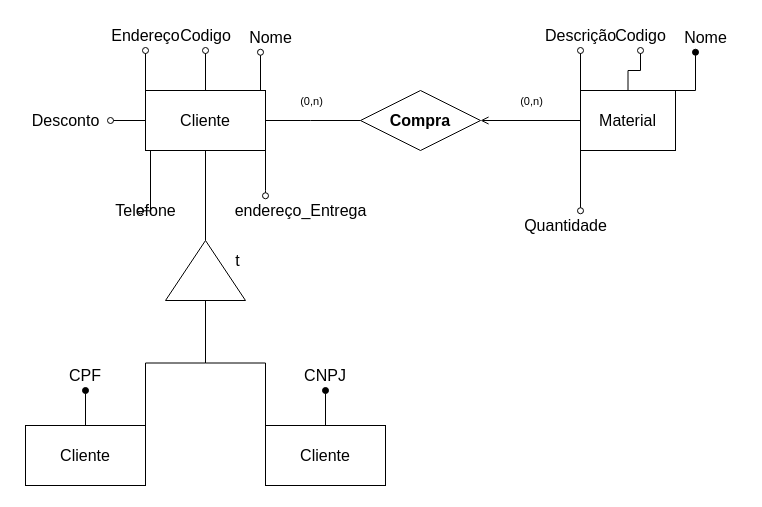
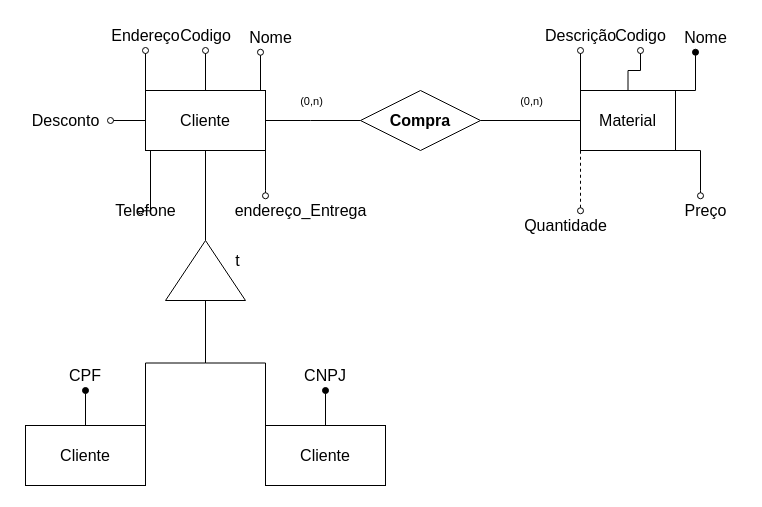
edge "Material" -> "Compra": arrowhead open -> none
edge "Material" -> "Preço": added
edge "Material" -> "Quantidade": style solid -> dashed
node "Preço": added
